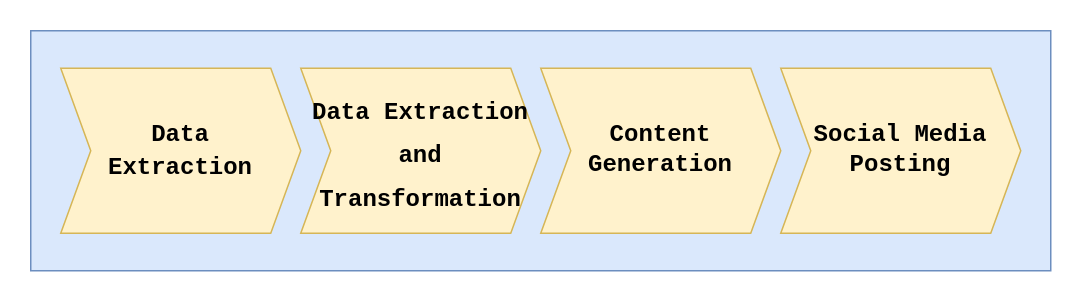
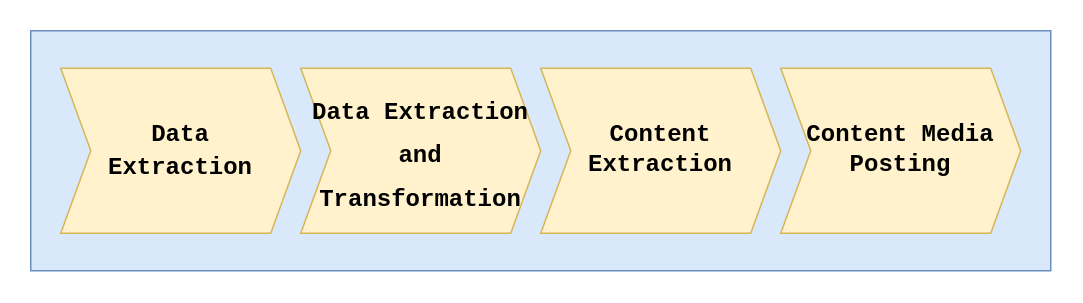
node "Content Generation": label "Content Generation" -> "Content Extraction"
node "Social Media Posting": label "Social Media Posting" -> "Content Media Posting"
